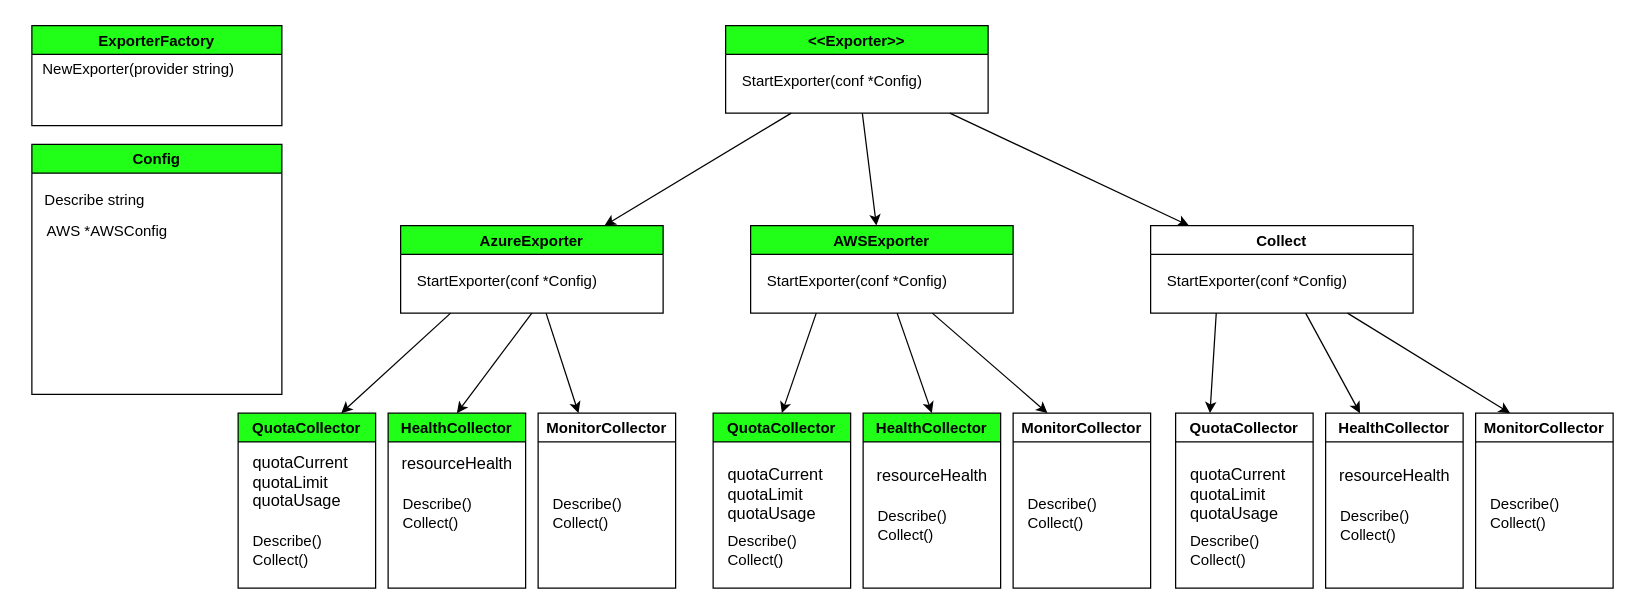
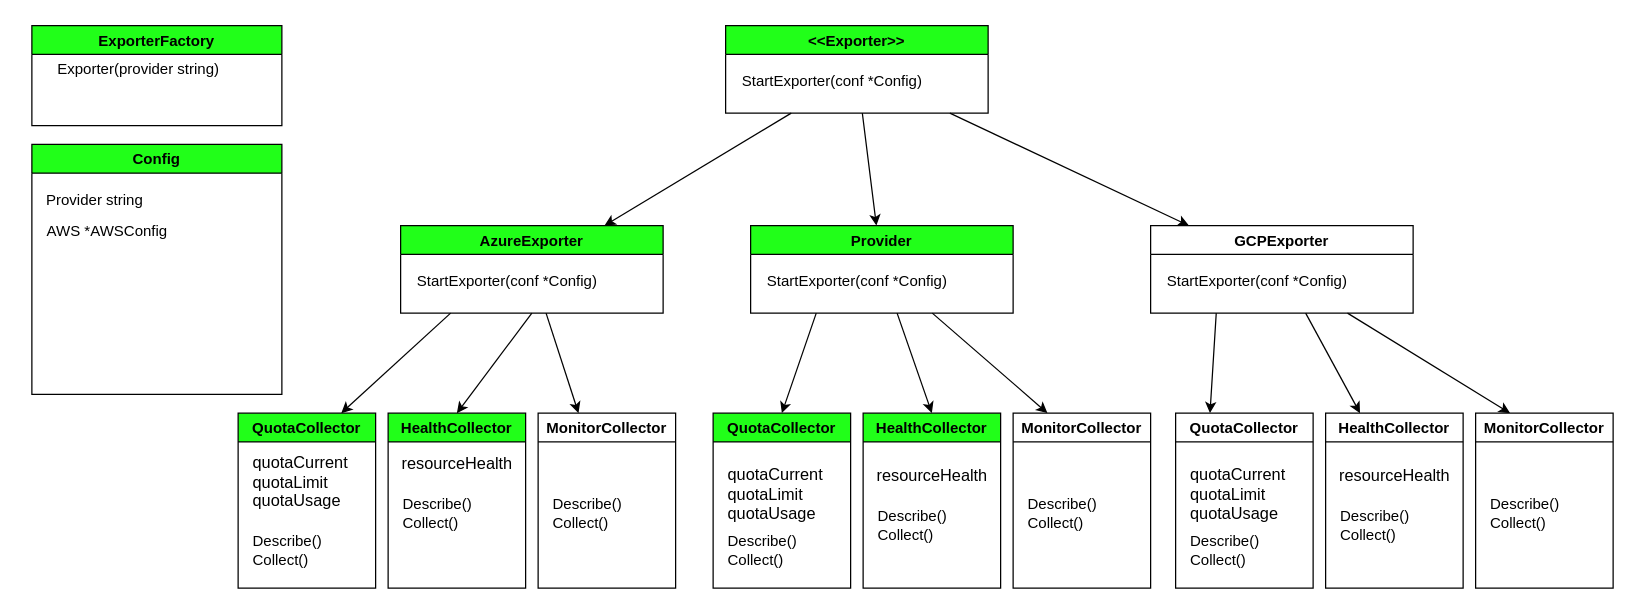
node "NewExporter(provider string)": label "NewExporter(provider string)" -> "Exporter(provider string)"
node "Describe string": label "Describe string" -> "Provider string"
node "AWSExporter": label "AWSExporter" -> "Provider"
node "Collect": label "Collect" -> "GCPExporter"
